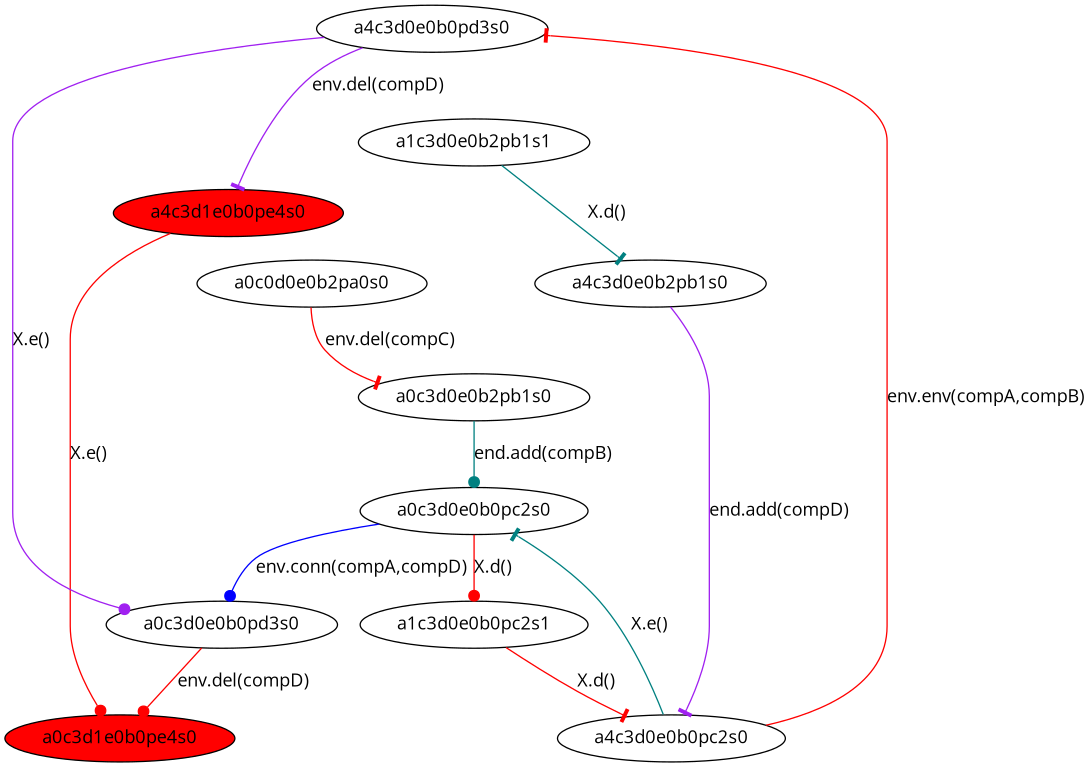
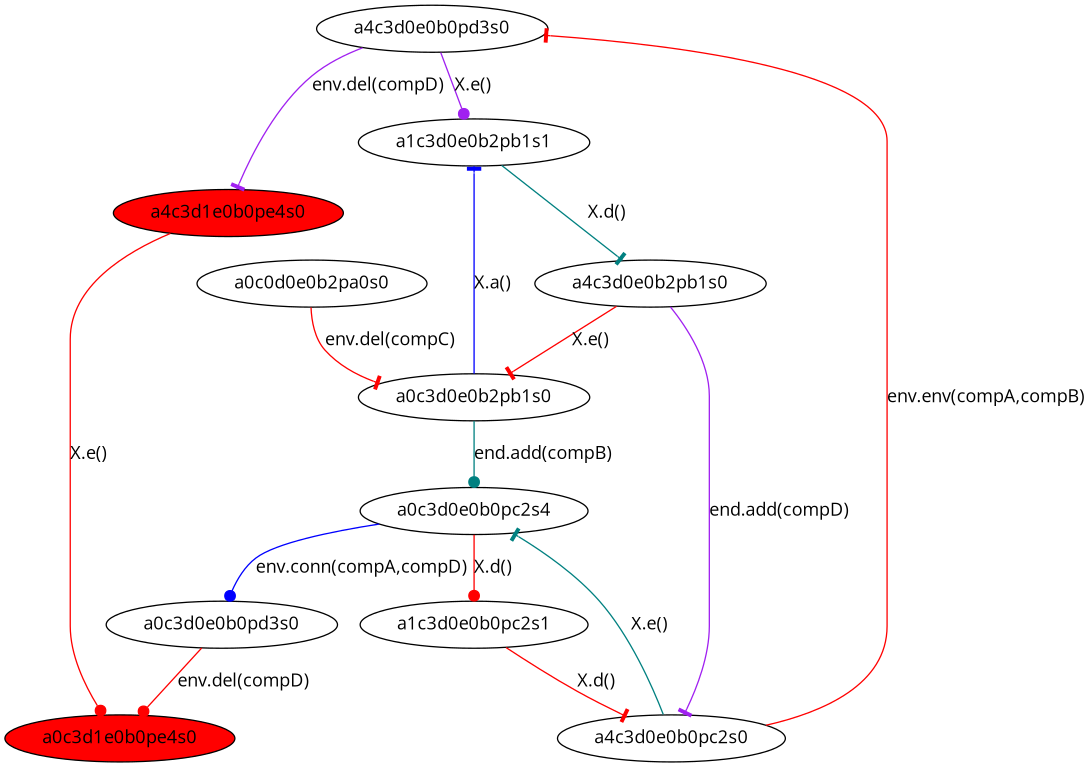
edge "a4c3d0e0b0pd3s0" -> "a0c3d0e0b0pd3s0": now "a4c3d0e0b0pd3s0" -> "a1c3d0e0b2pb1s1"
edge "a0c3d0e0b2pb1s0" -> "a1c3d0e0b2pb1s1": added, label "X.a()"
edge "a4c3d0e0b2pb1s0" -> "a0c3d0e0b2pb1s0": added, label "X.e()"
node "a0c3d0e0b0pc2s0": label "a0c3d0e0b0pc2s0" -> "a0c3d0e0b0pc2s4"
